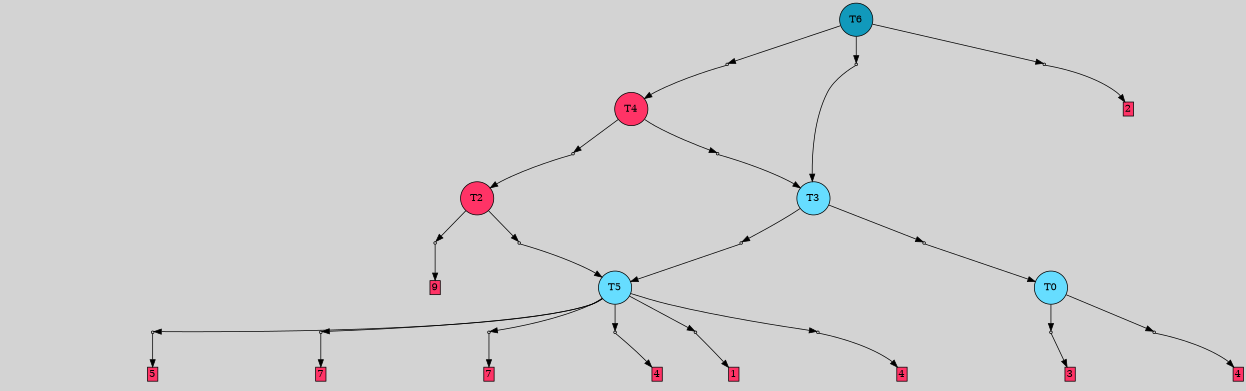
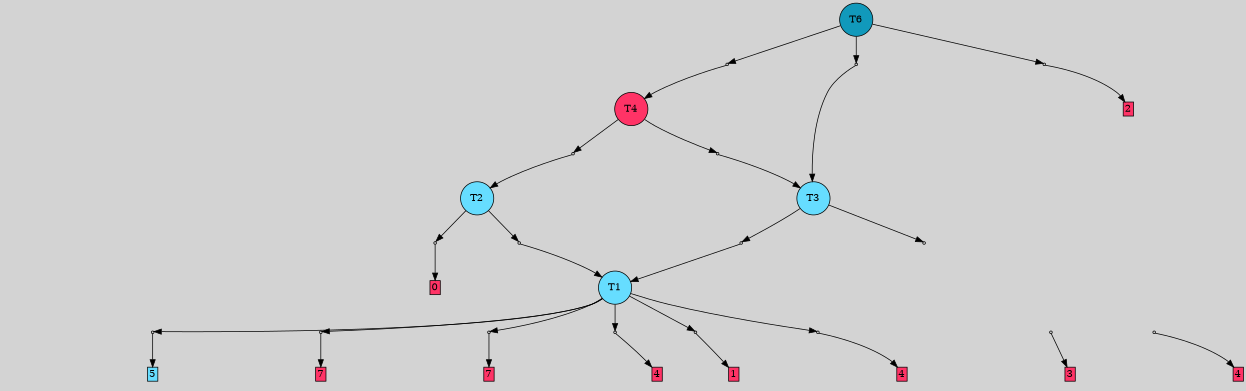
node "T2": fillcolor #ff3366 -> #66ddff
node "9": label "9" -> "0"
node "T5": label "T5" -> "T1"
node "T0": removed
node "5": fillcolor #ff3366 -> #66ddff
